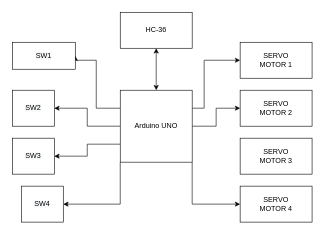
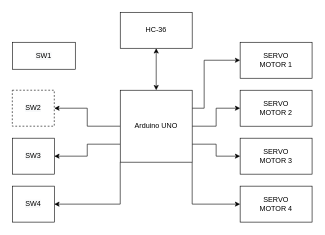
node "SW2": style solid -> dashed
edge "Arduino UNO" -> "SW1": removed
edge "Arduino UNO" -> "SERVO MOTOR 3": added
node "SW4": moved (42, 204) -> (33, 204)
